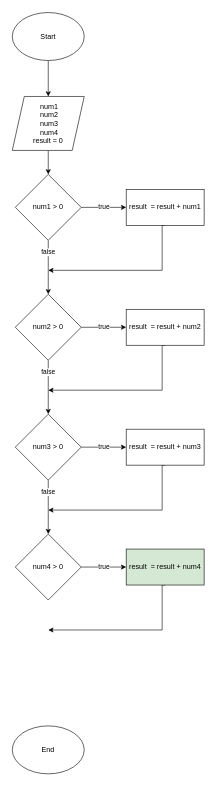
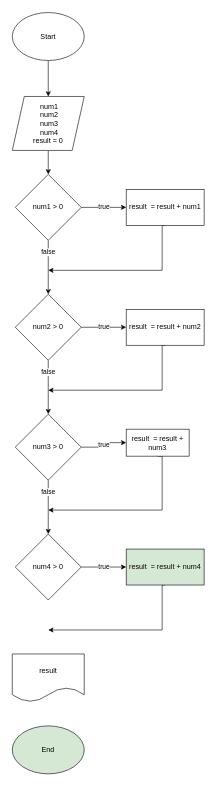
node "result = result + num3": size 78x36 -> 63x27
node "result": added
node "End": fillcolor #ffffff -> #d5e8d4
